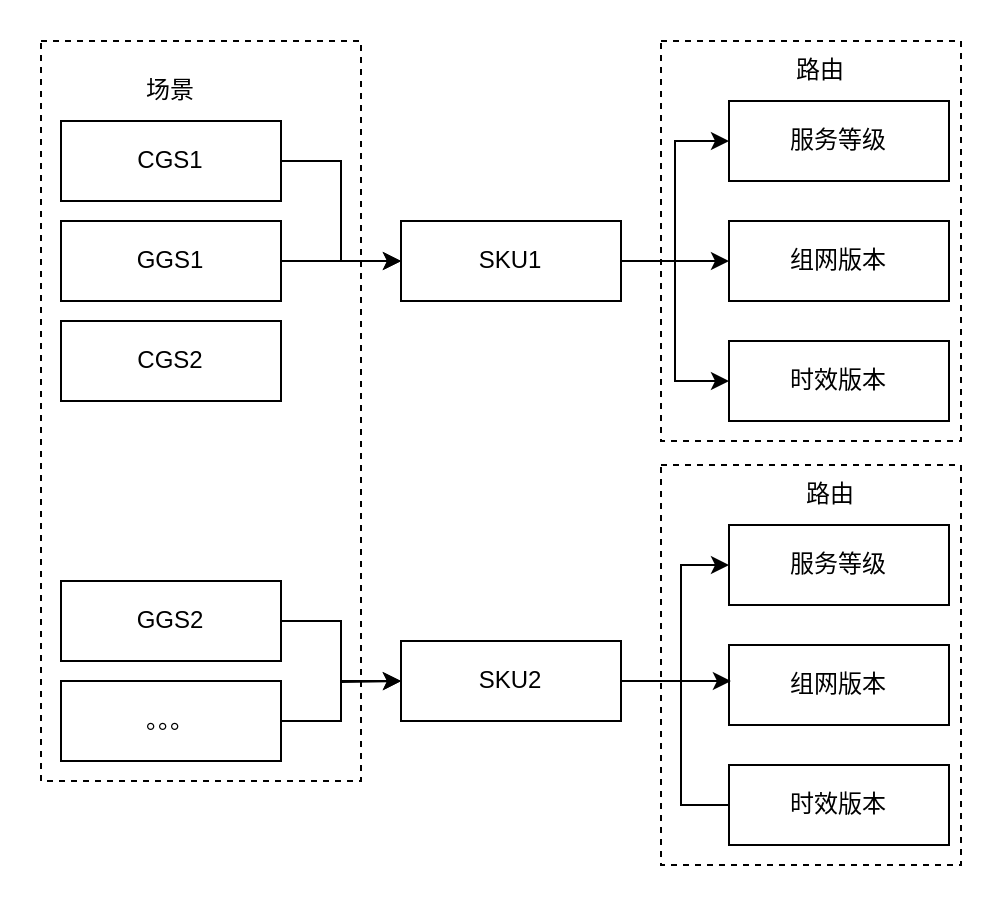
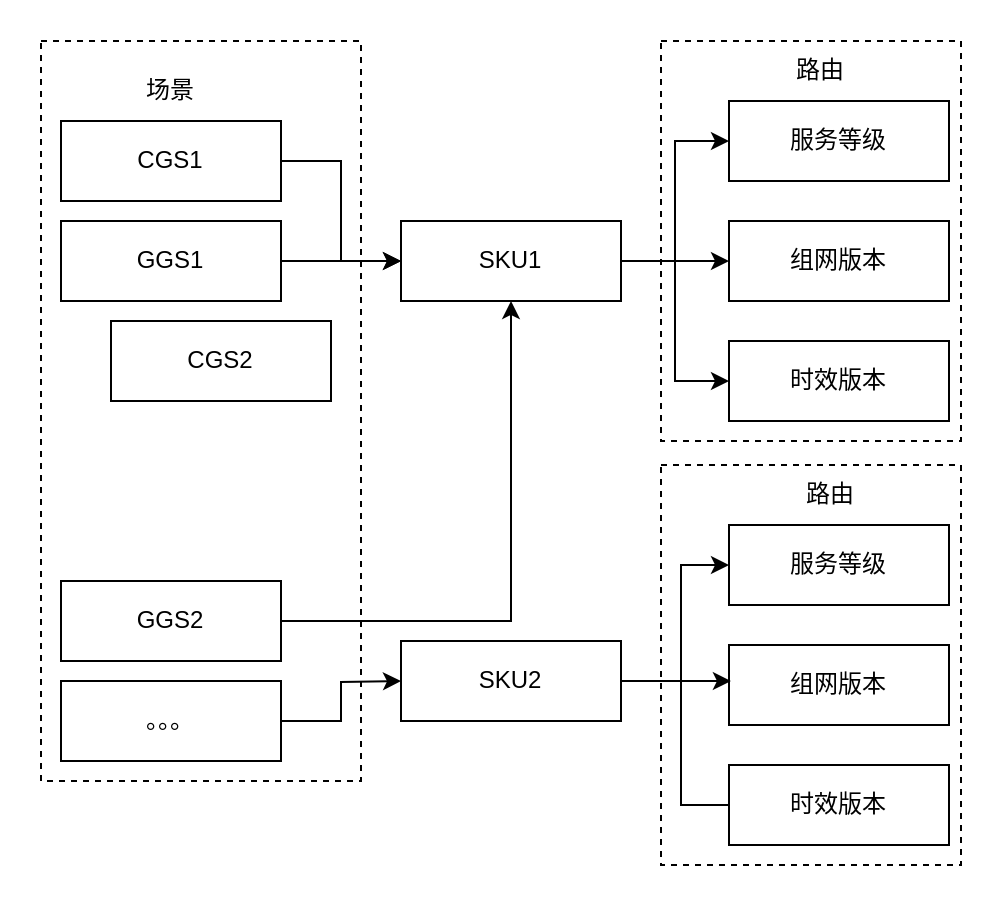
node "CGS2": moved (171, 361) -> (221, 361)
edge "GGS2" -> "SKU2": now "GGS2" -> "SKU1"
